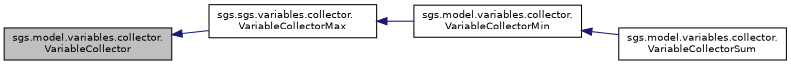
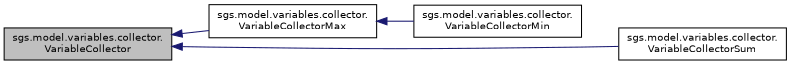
node "sgs.sgs.variables.collector. VariableCollectorMax": label "sgs.sgs.variables.collector. VariableCollectorMax" -> "sgs.model.variables.collector. VariableCollectorMax"
edge "sgs.model.variables.collector. VariableCollectorSum" -> "sgs.model.variables.collector. VariableCollectorMin": now "sgs.model.variables.collector. VariableCollectorSum" -> "sgs.model.variables.collector. VariableCollector"
